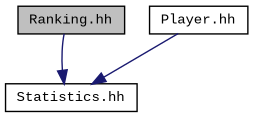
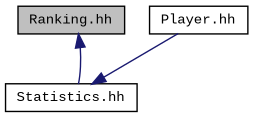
edge "Ranking.hh" -> "Statistics.hh": reversed
